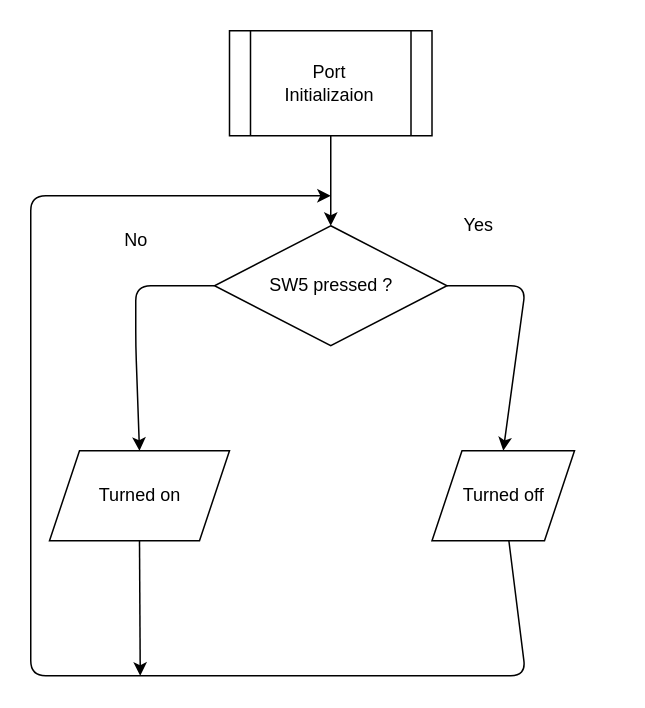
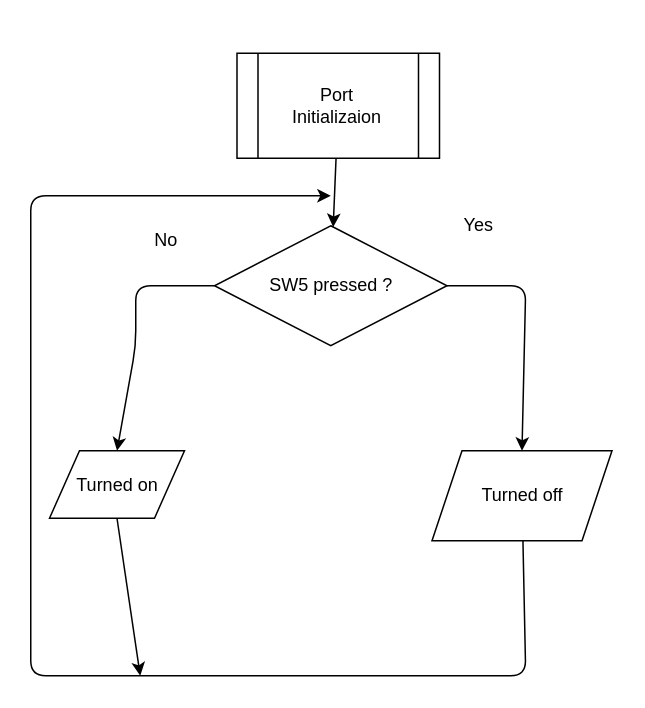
node "Port Initializaion": moved (331, 83) -> (338, 106)
node "No": moved (136, 241) -> (166, 241)
node "Turned on": size 180x90 -> 135x68
node "Turned off": size 143x90 -> 180x90
